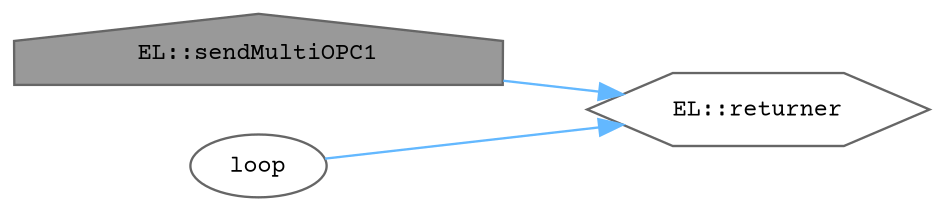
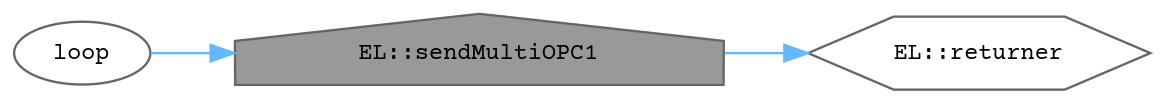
edge "loop" -> "EL::returner": now "loop" -> "EL::sendMultiOPC1"
